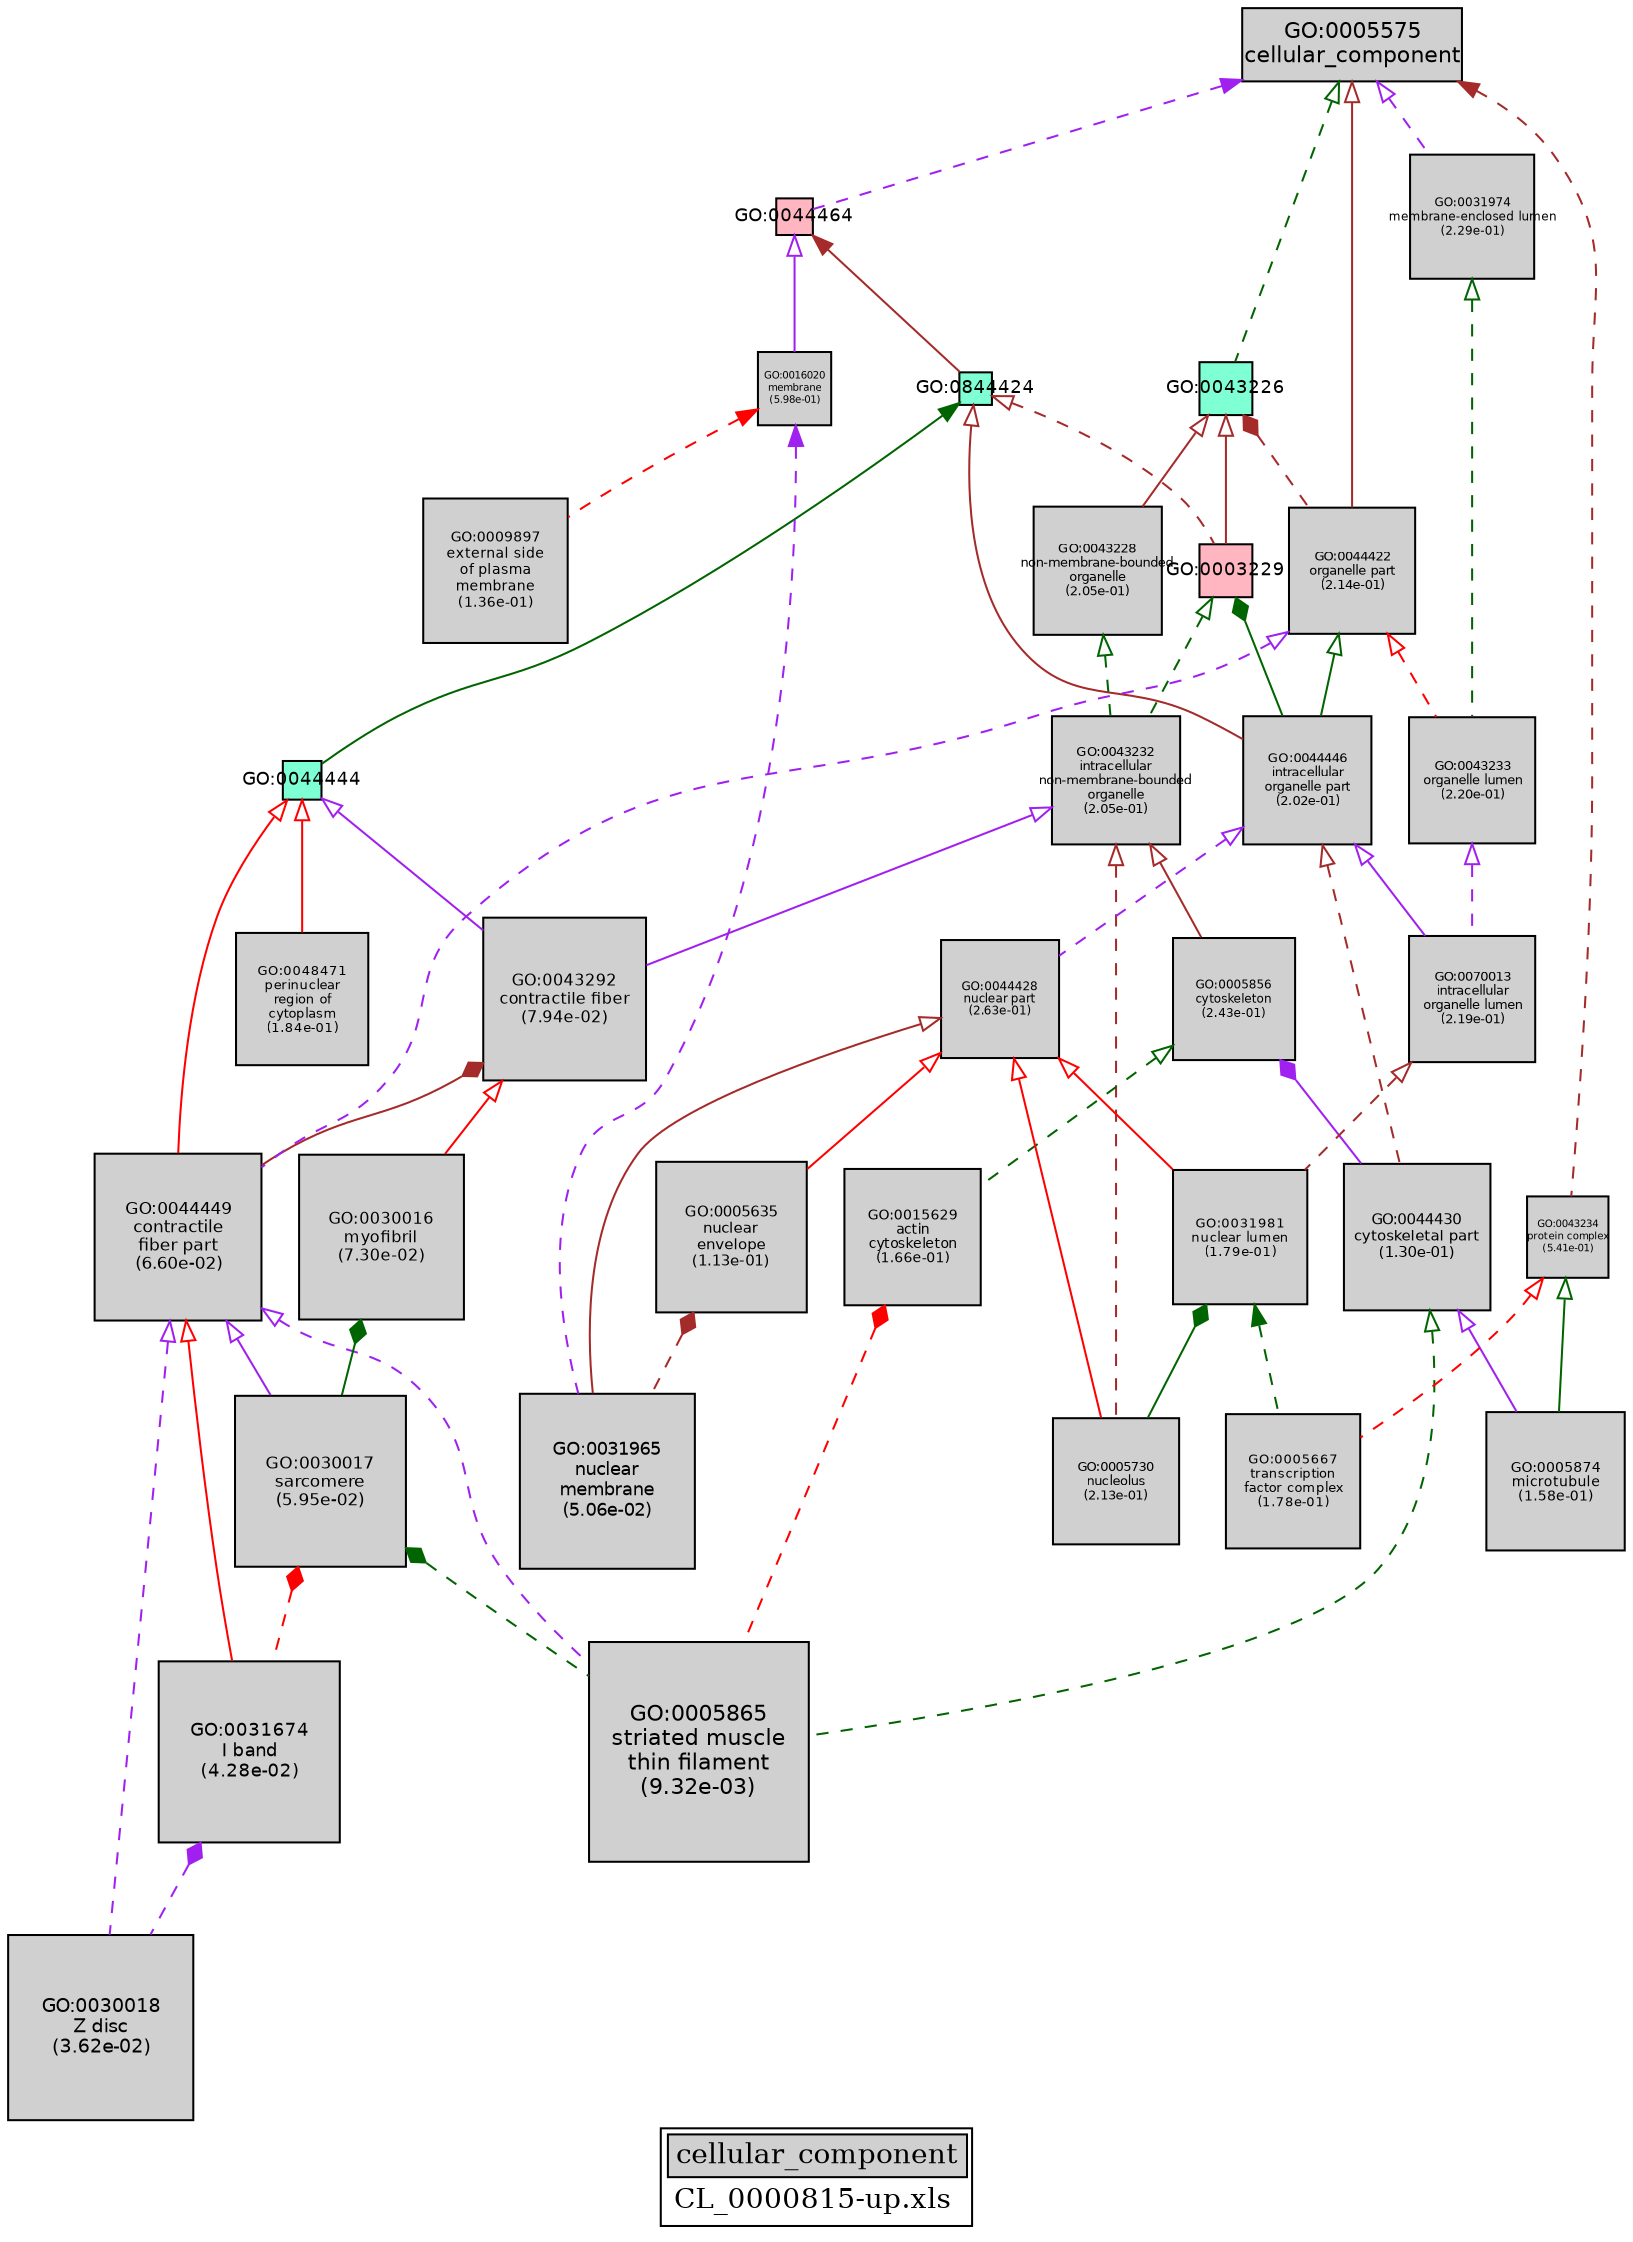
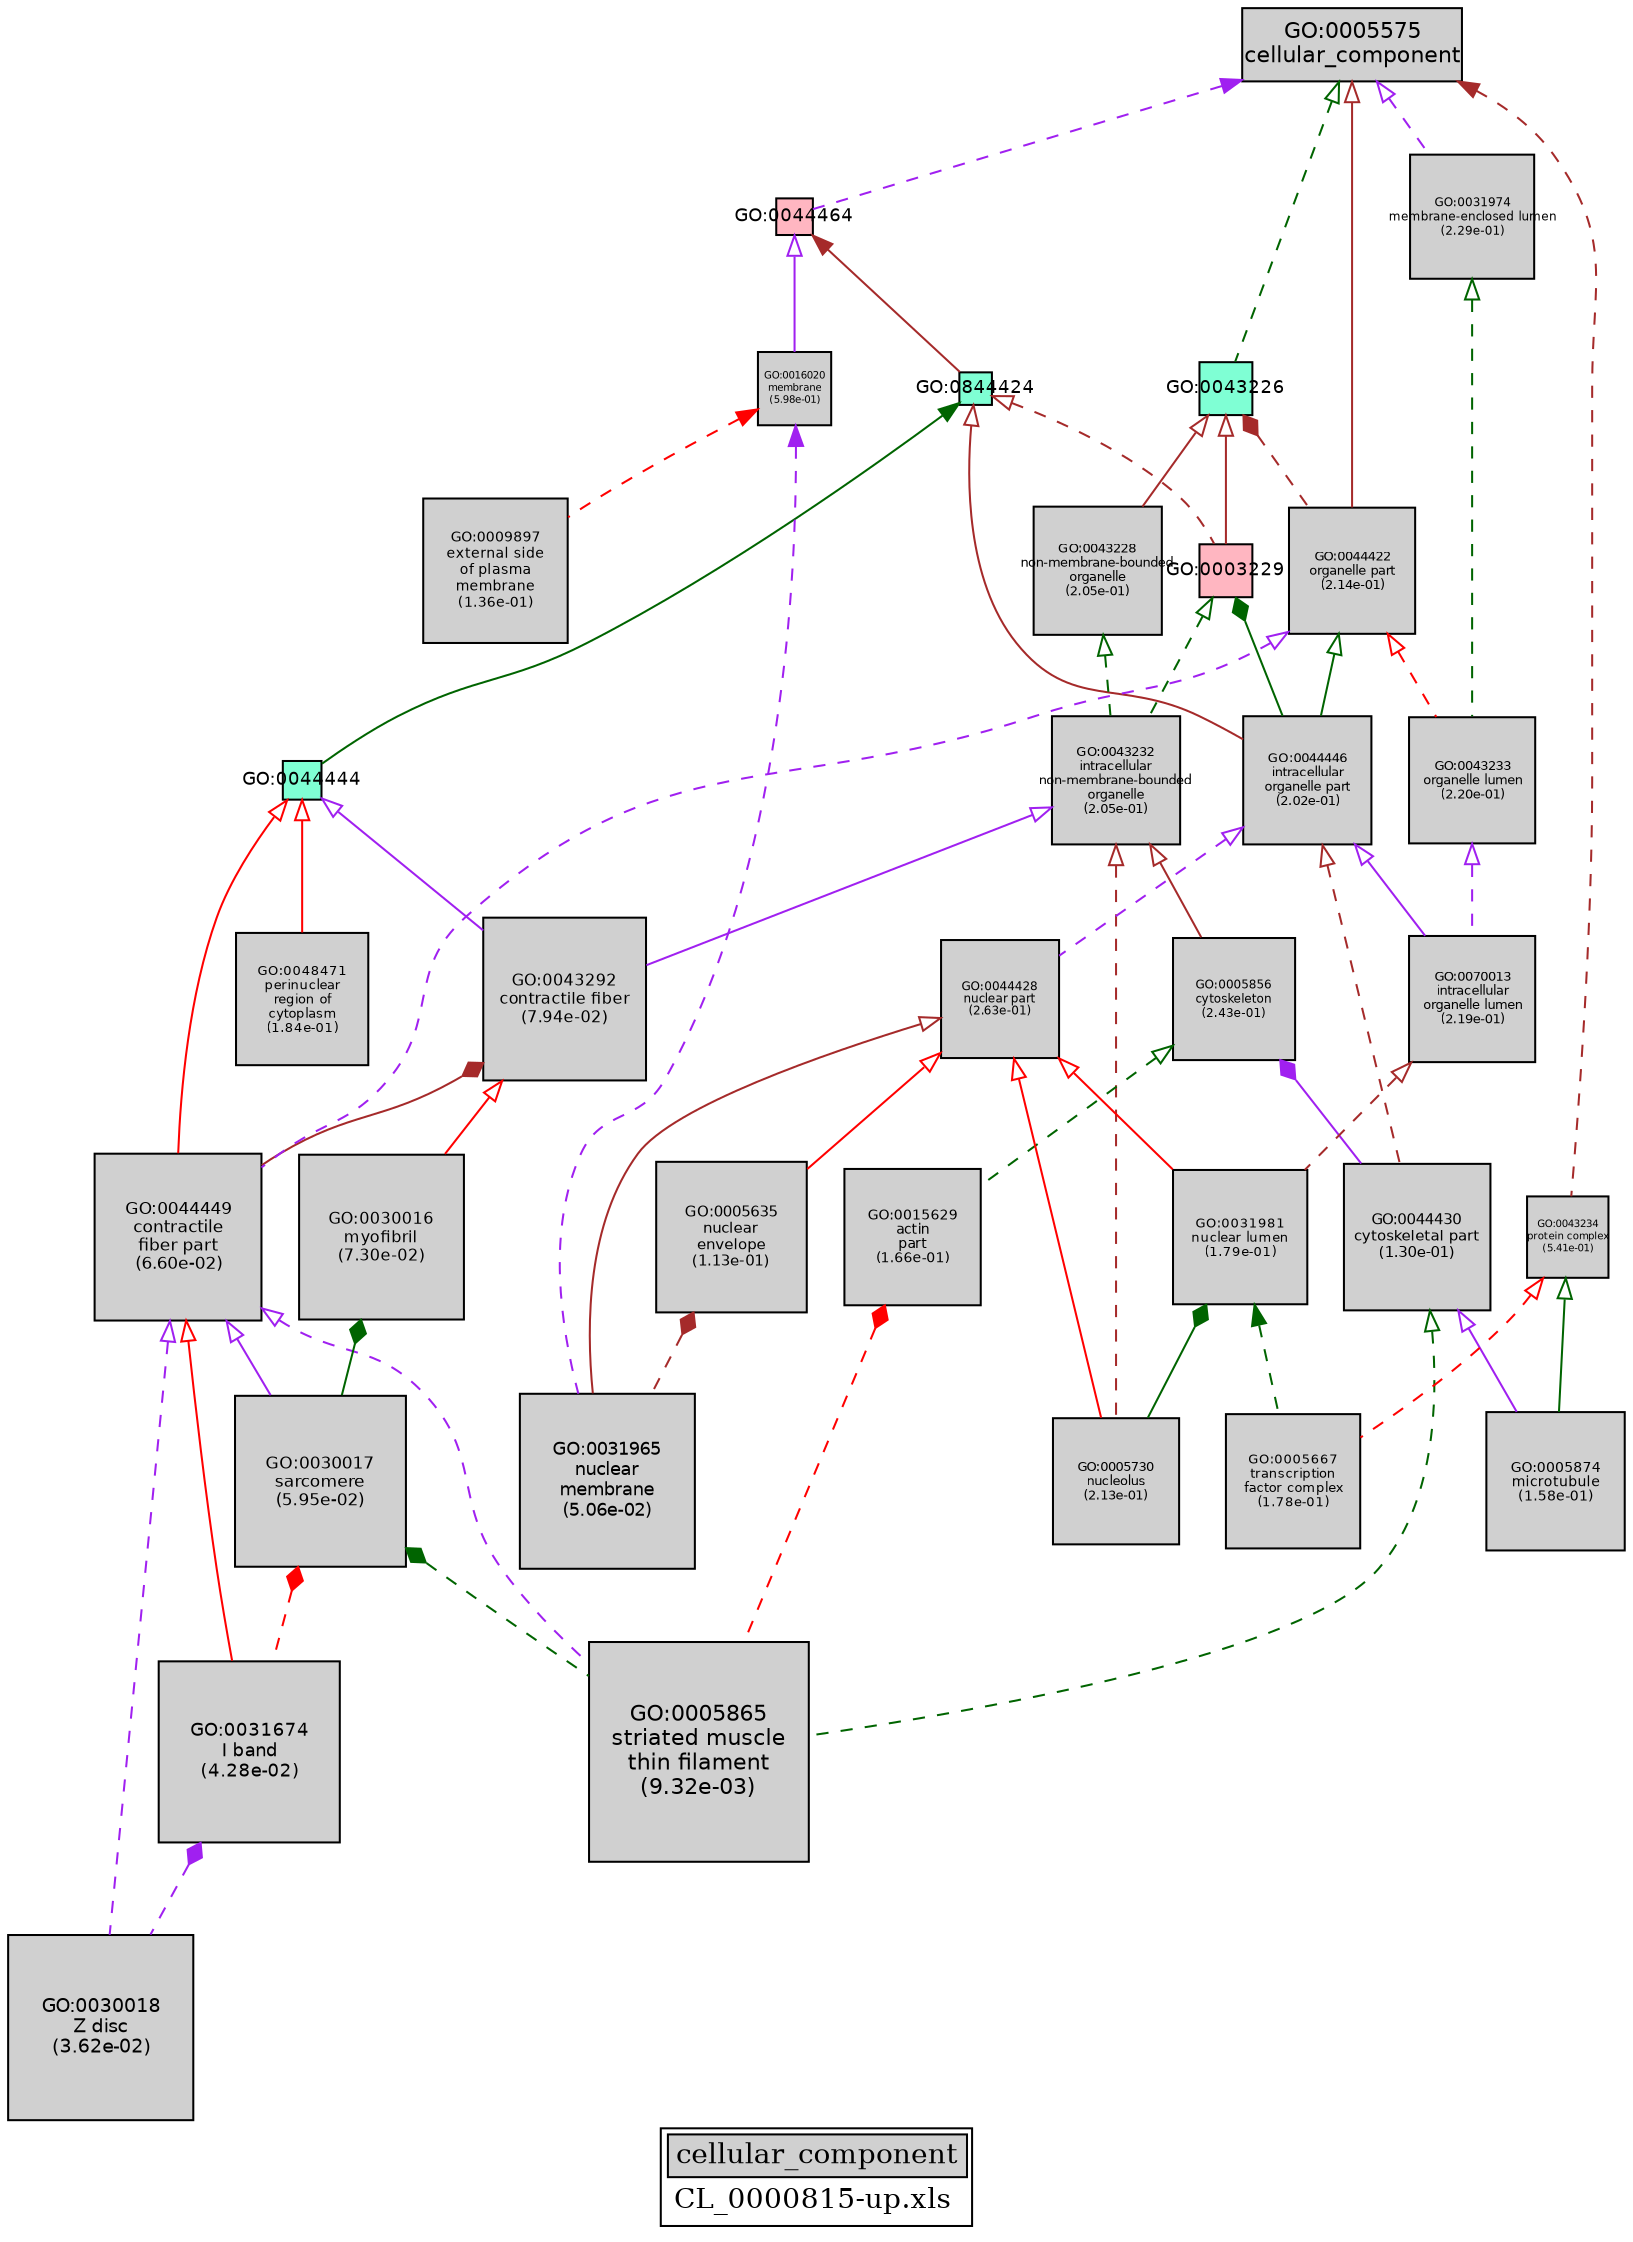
node "GO:0015629": text "cytoskeleton" -> "part"
